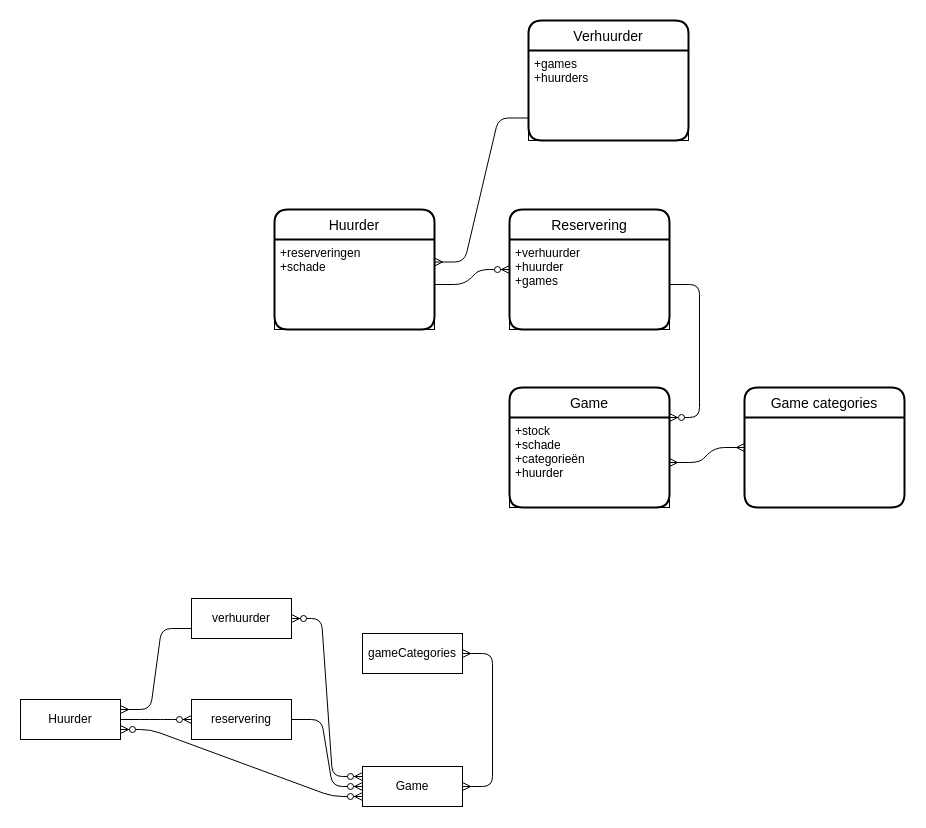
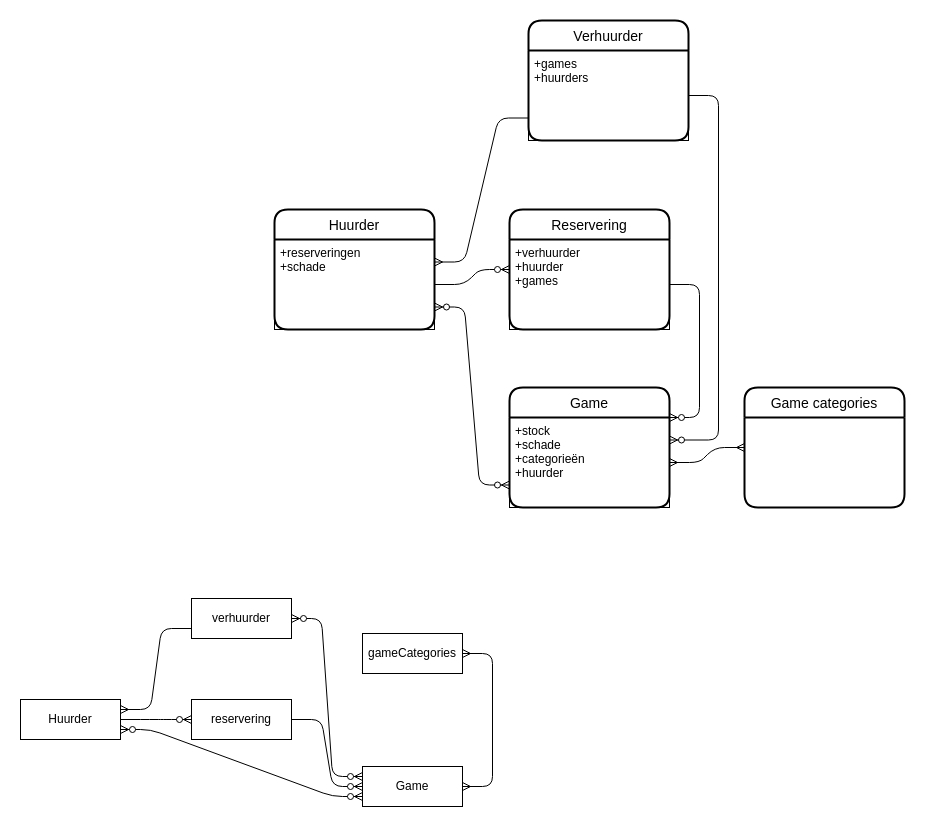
edge "+games +huurders" -> "+stock +schade +categorieën +huurder": added
edge "+reserveringen +schade" -- "+stock +schade +categorieën +huurder": added
